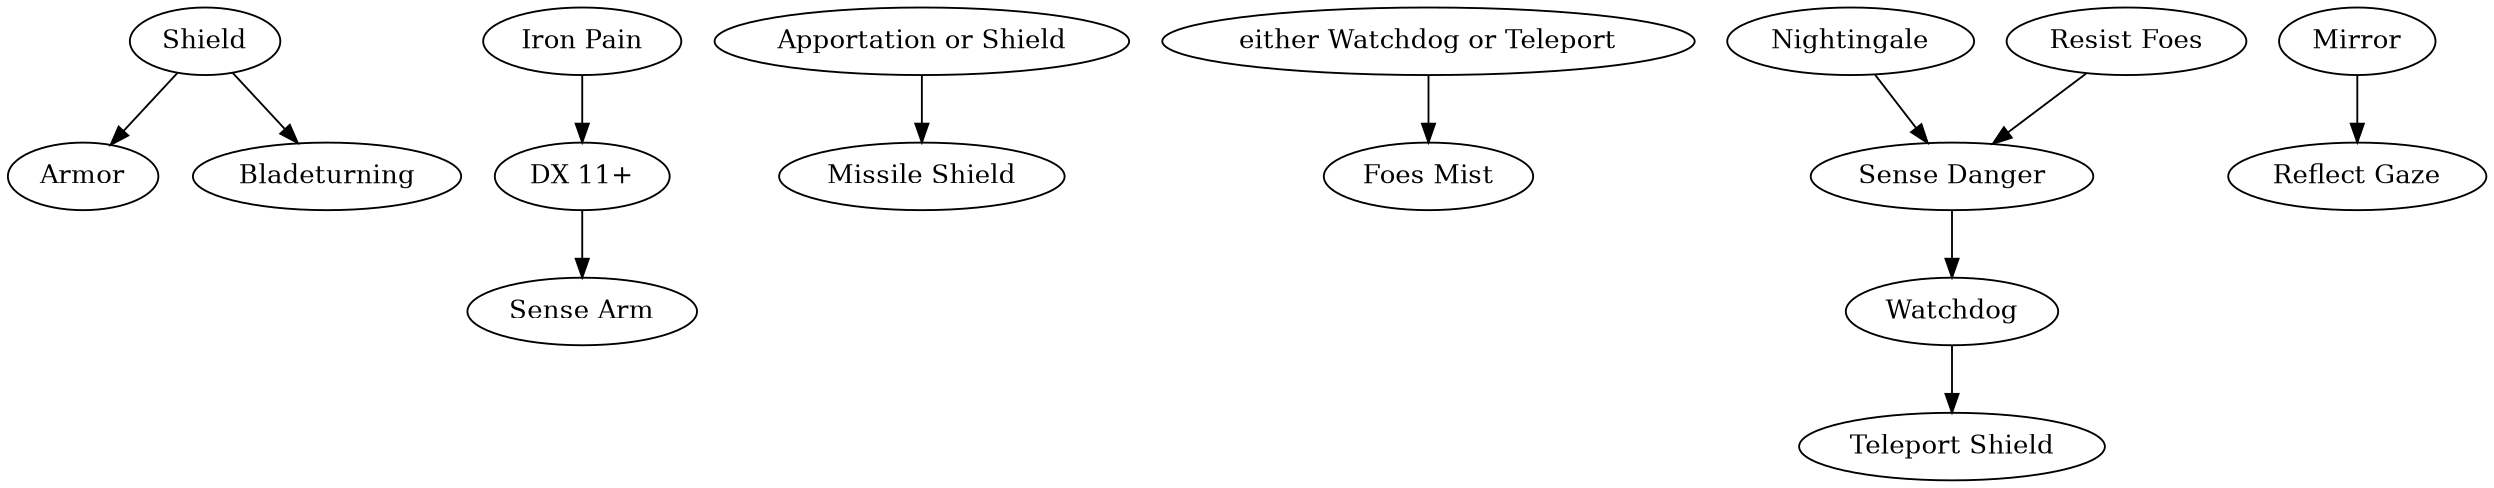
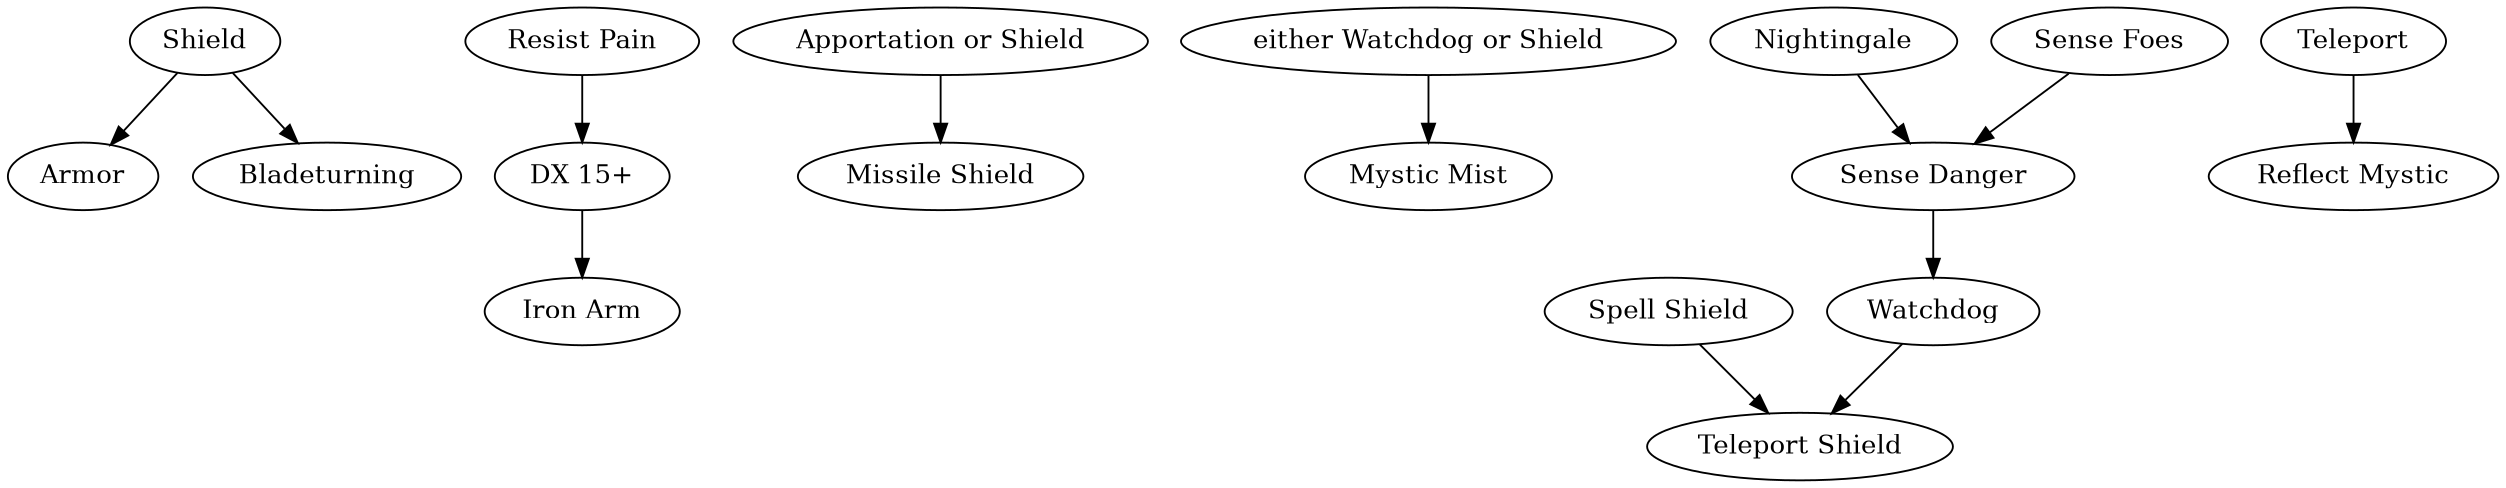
node "Iron Pain": label "Iron Pain" -> "Resist Pain"
node "either Watchdog or Teleport": label "either Watchdog or Teleport" -> "either Watchdog or Shield"
node "Resist Foes": label "Resist Foes" -> "Sense Foes"
node "Mirror": label "Mirror" -> "Teleport"
node "DX 11+": label "DX 11+" -> "DX 15+"
node "Foes Mist": label "Foes Mist" -> "Mystic Mist"
node "Reflect Gaze": label "Reflect Gaze" -> "Reflect Mystic"
node "Sense Arm": label "Sense Arm" -> "Iron Arm"
node "Spell Shield": added
